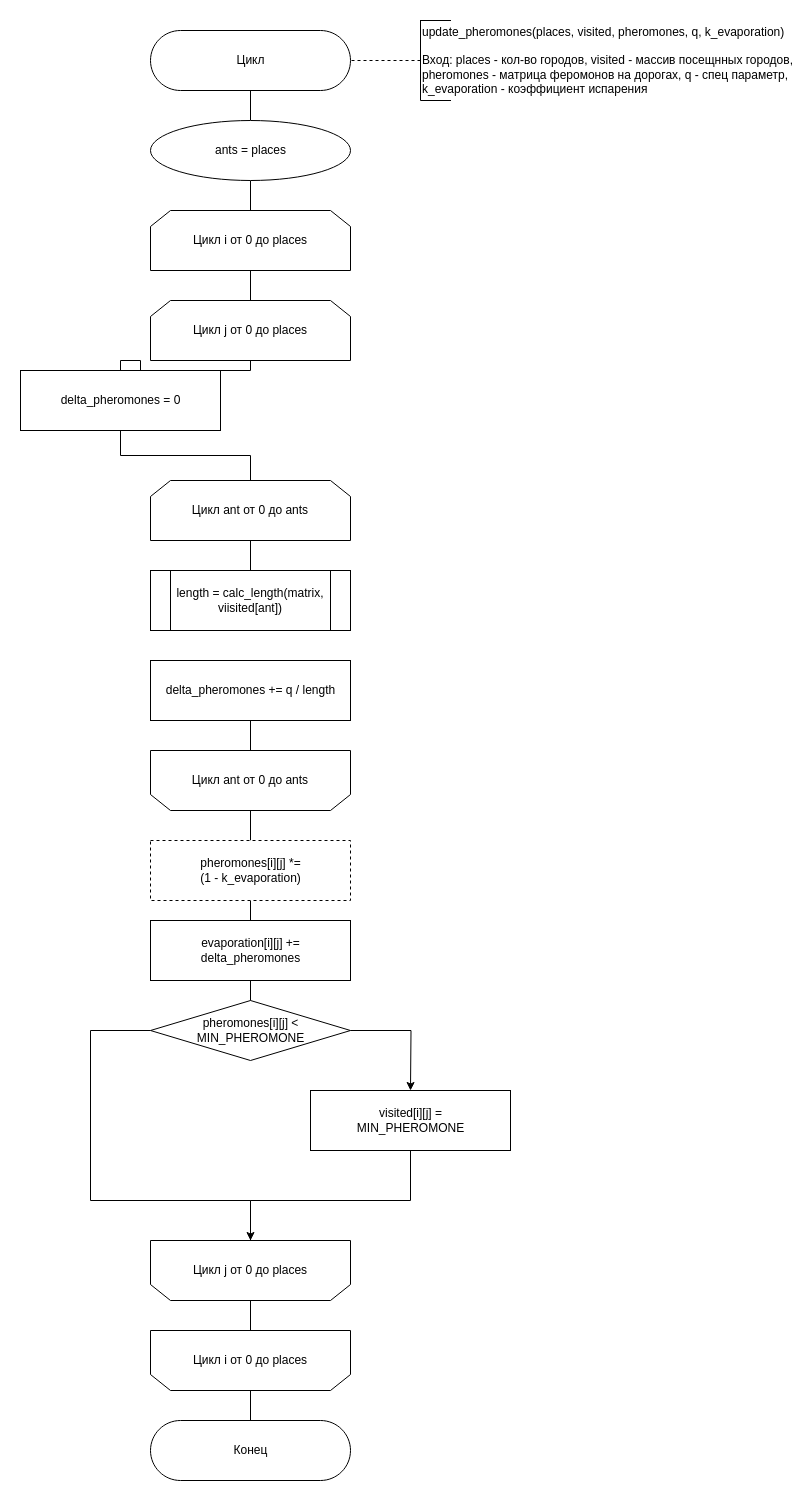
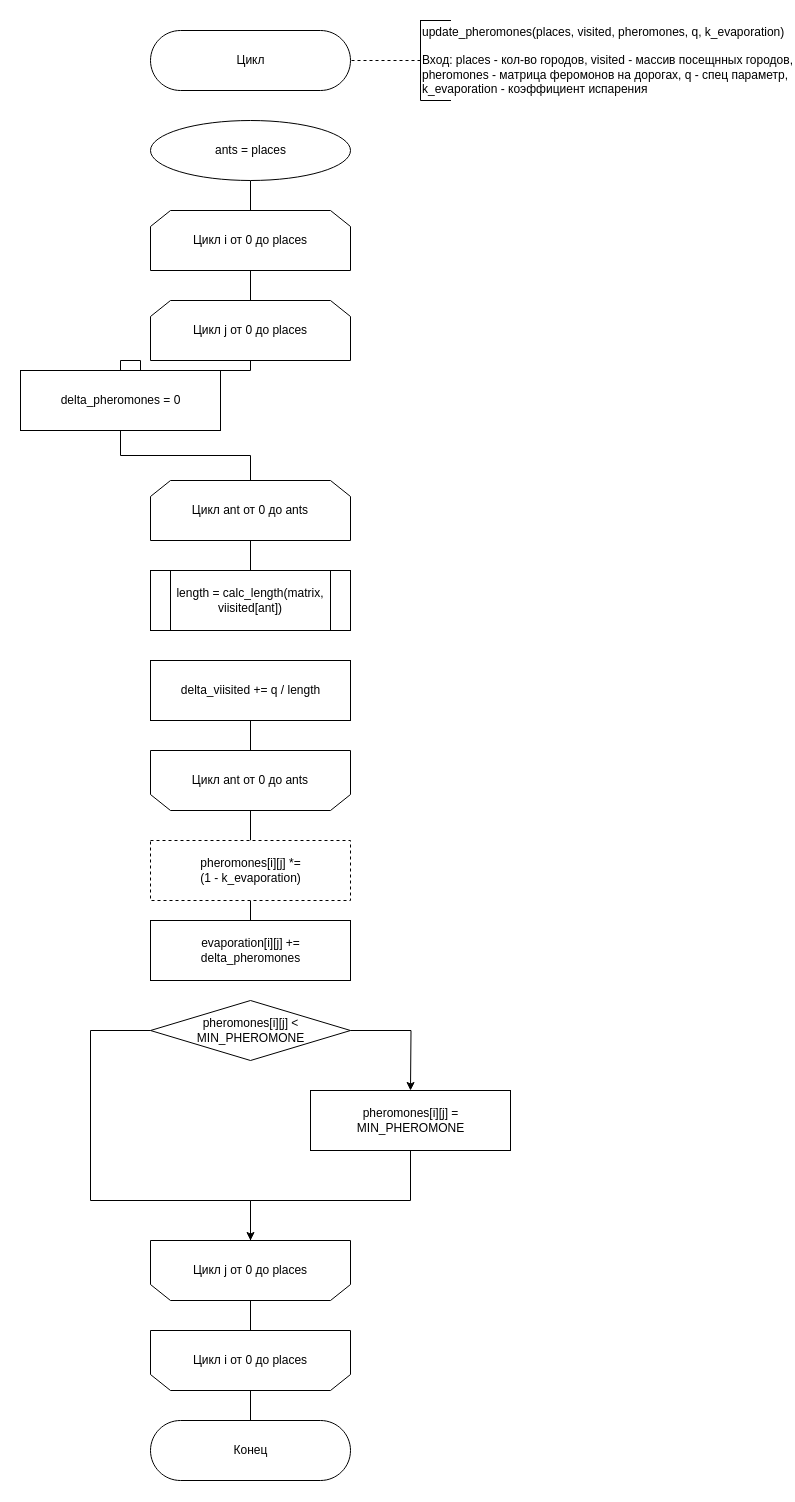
edge "Цикл" -- "ants = places": removed
node "delta_pheromones += q / length": label "delta_pheromones += q / length" -> "delta_viisited += q / length"
edge "evaporation[i][j] += delta_pheromones" -- "pheromones[i][j] < MIN_PHEROMONE": removed
node "visited[i][j] = MIN_PHEROMONE": label "visited[i][j] = MIN_PHEROMONE" -> "pheromones[i][j] = MIN_PHEROMONE"
